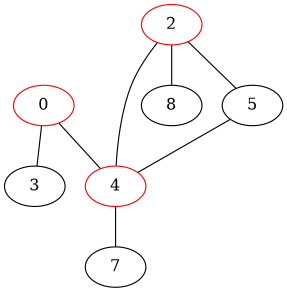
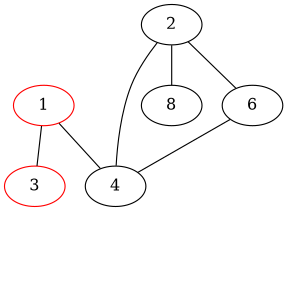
node "2": color red -> black
node "0": label "0" -> "1"
node "5": label "5" -> "6"
node "3": color black -> red
node "4": color red -> black
node "7": removed
